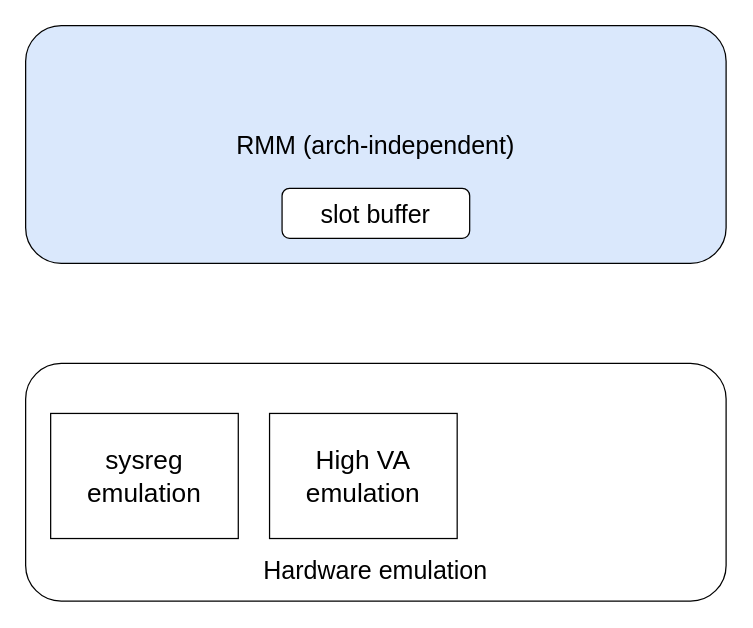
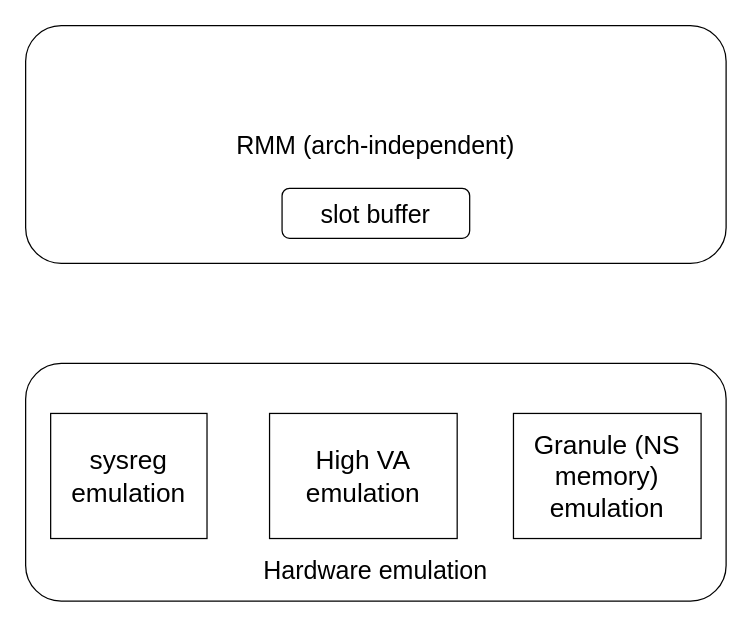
node "RMM (arch-independent)": fillcolor #dae8fc -> #ffffff
node "sysreg emulation": size 188x125 -> 156x125
node "Granule (NS memory) emulation": added
